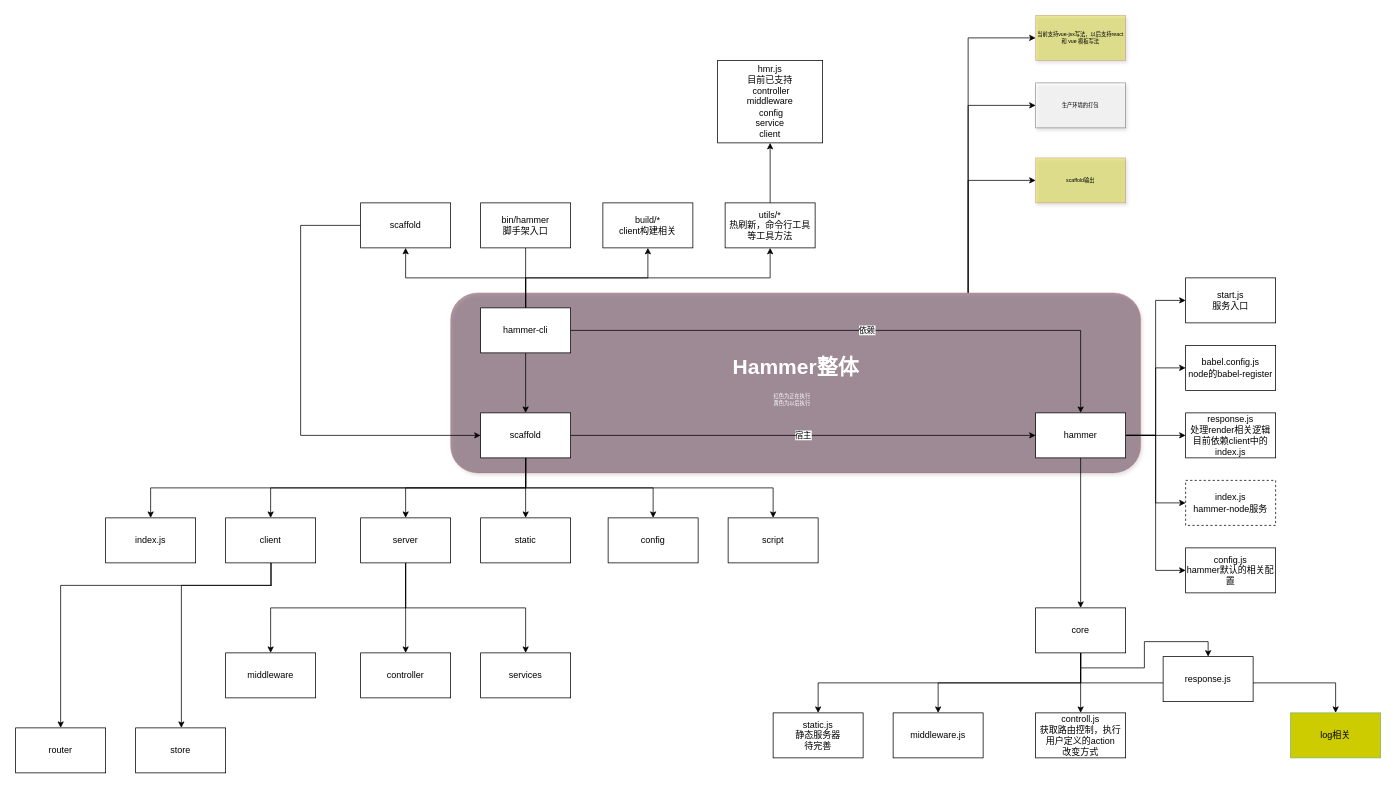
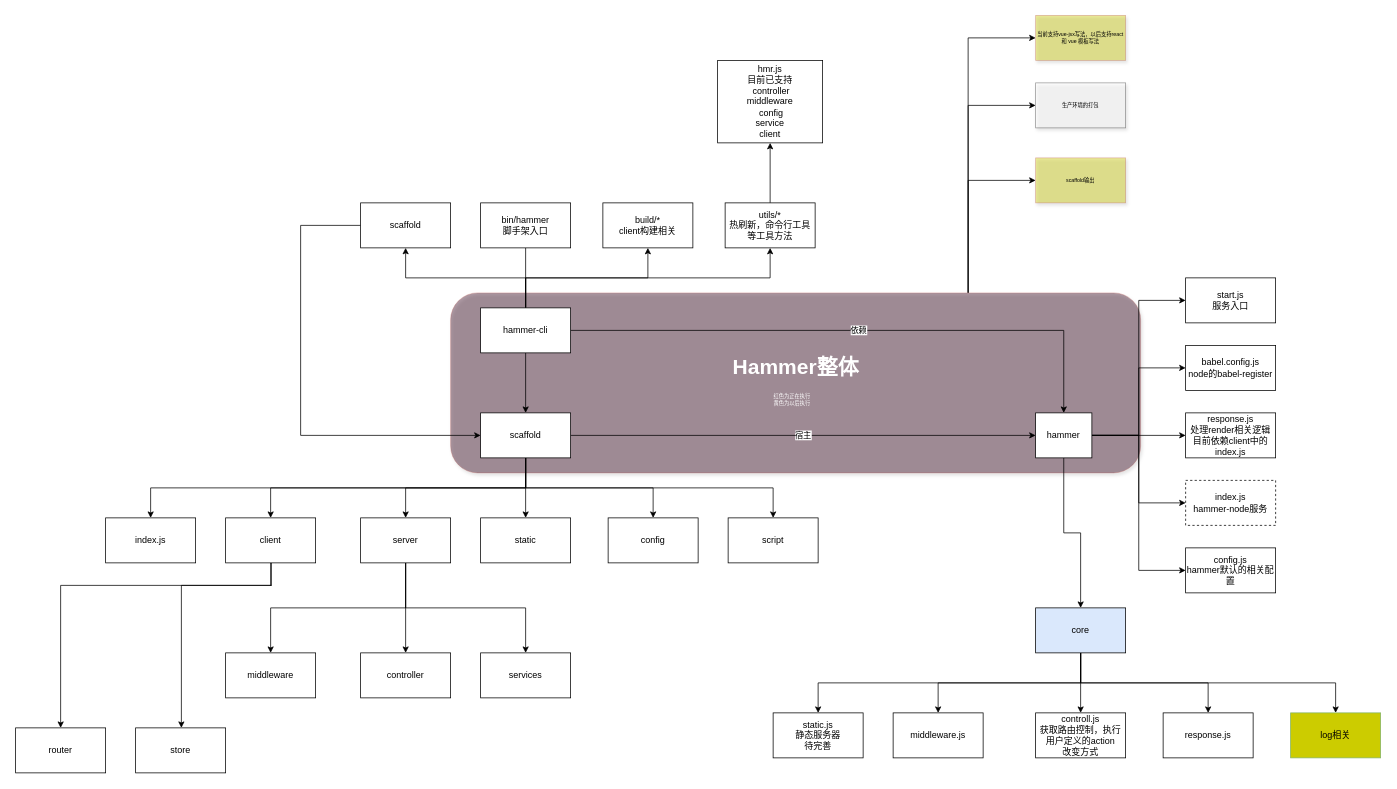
node "hammer": size 90x45 -> 56x45
node "core": fillcolor #ffffff -> #dae8fc
node "response.js": moved (1208, 679) -> (1208, 735)
